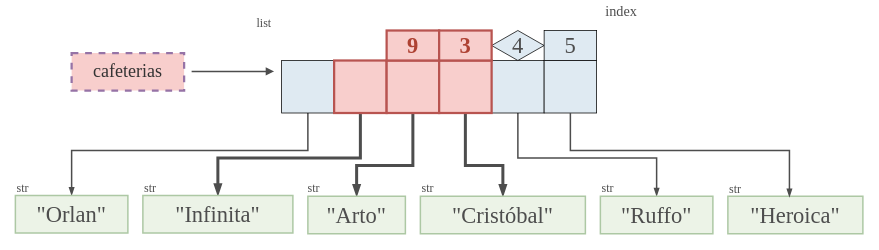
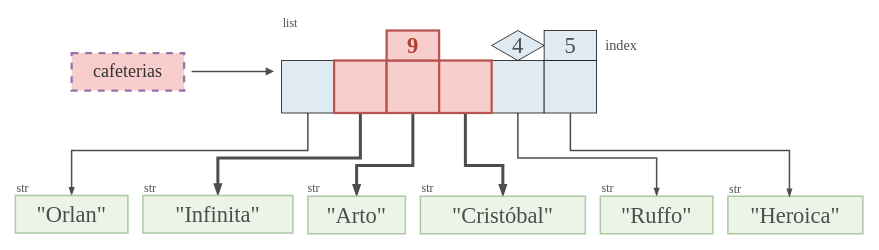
node "index": moved (623, 12) -> (623, 45)
node "list": moved (269, 23) -> (295, 23)
node "3": removed
